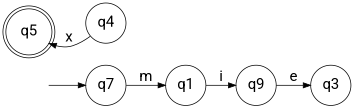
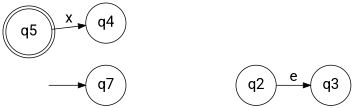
edge "q4" -> "q5": reversed
node "q1": removed
node "q9": label "q9" -> "q2"
